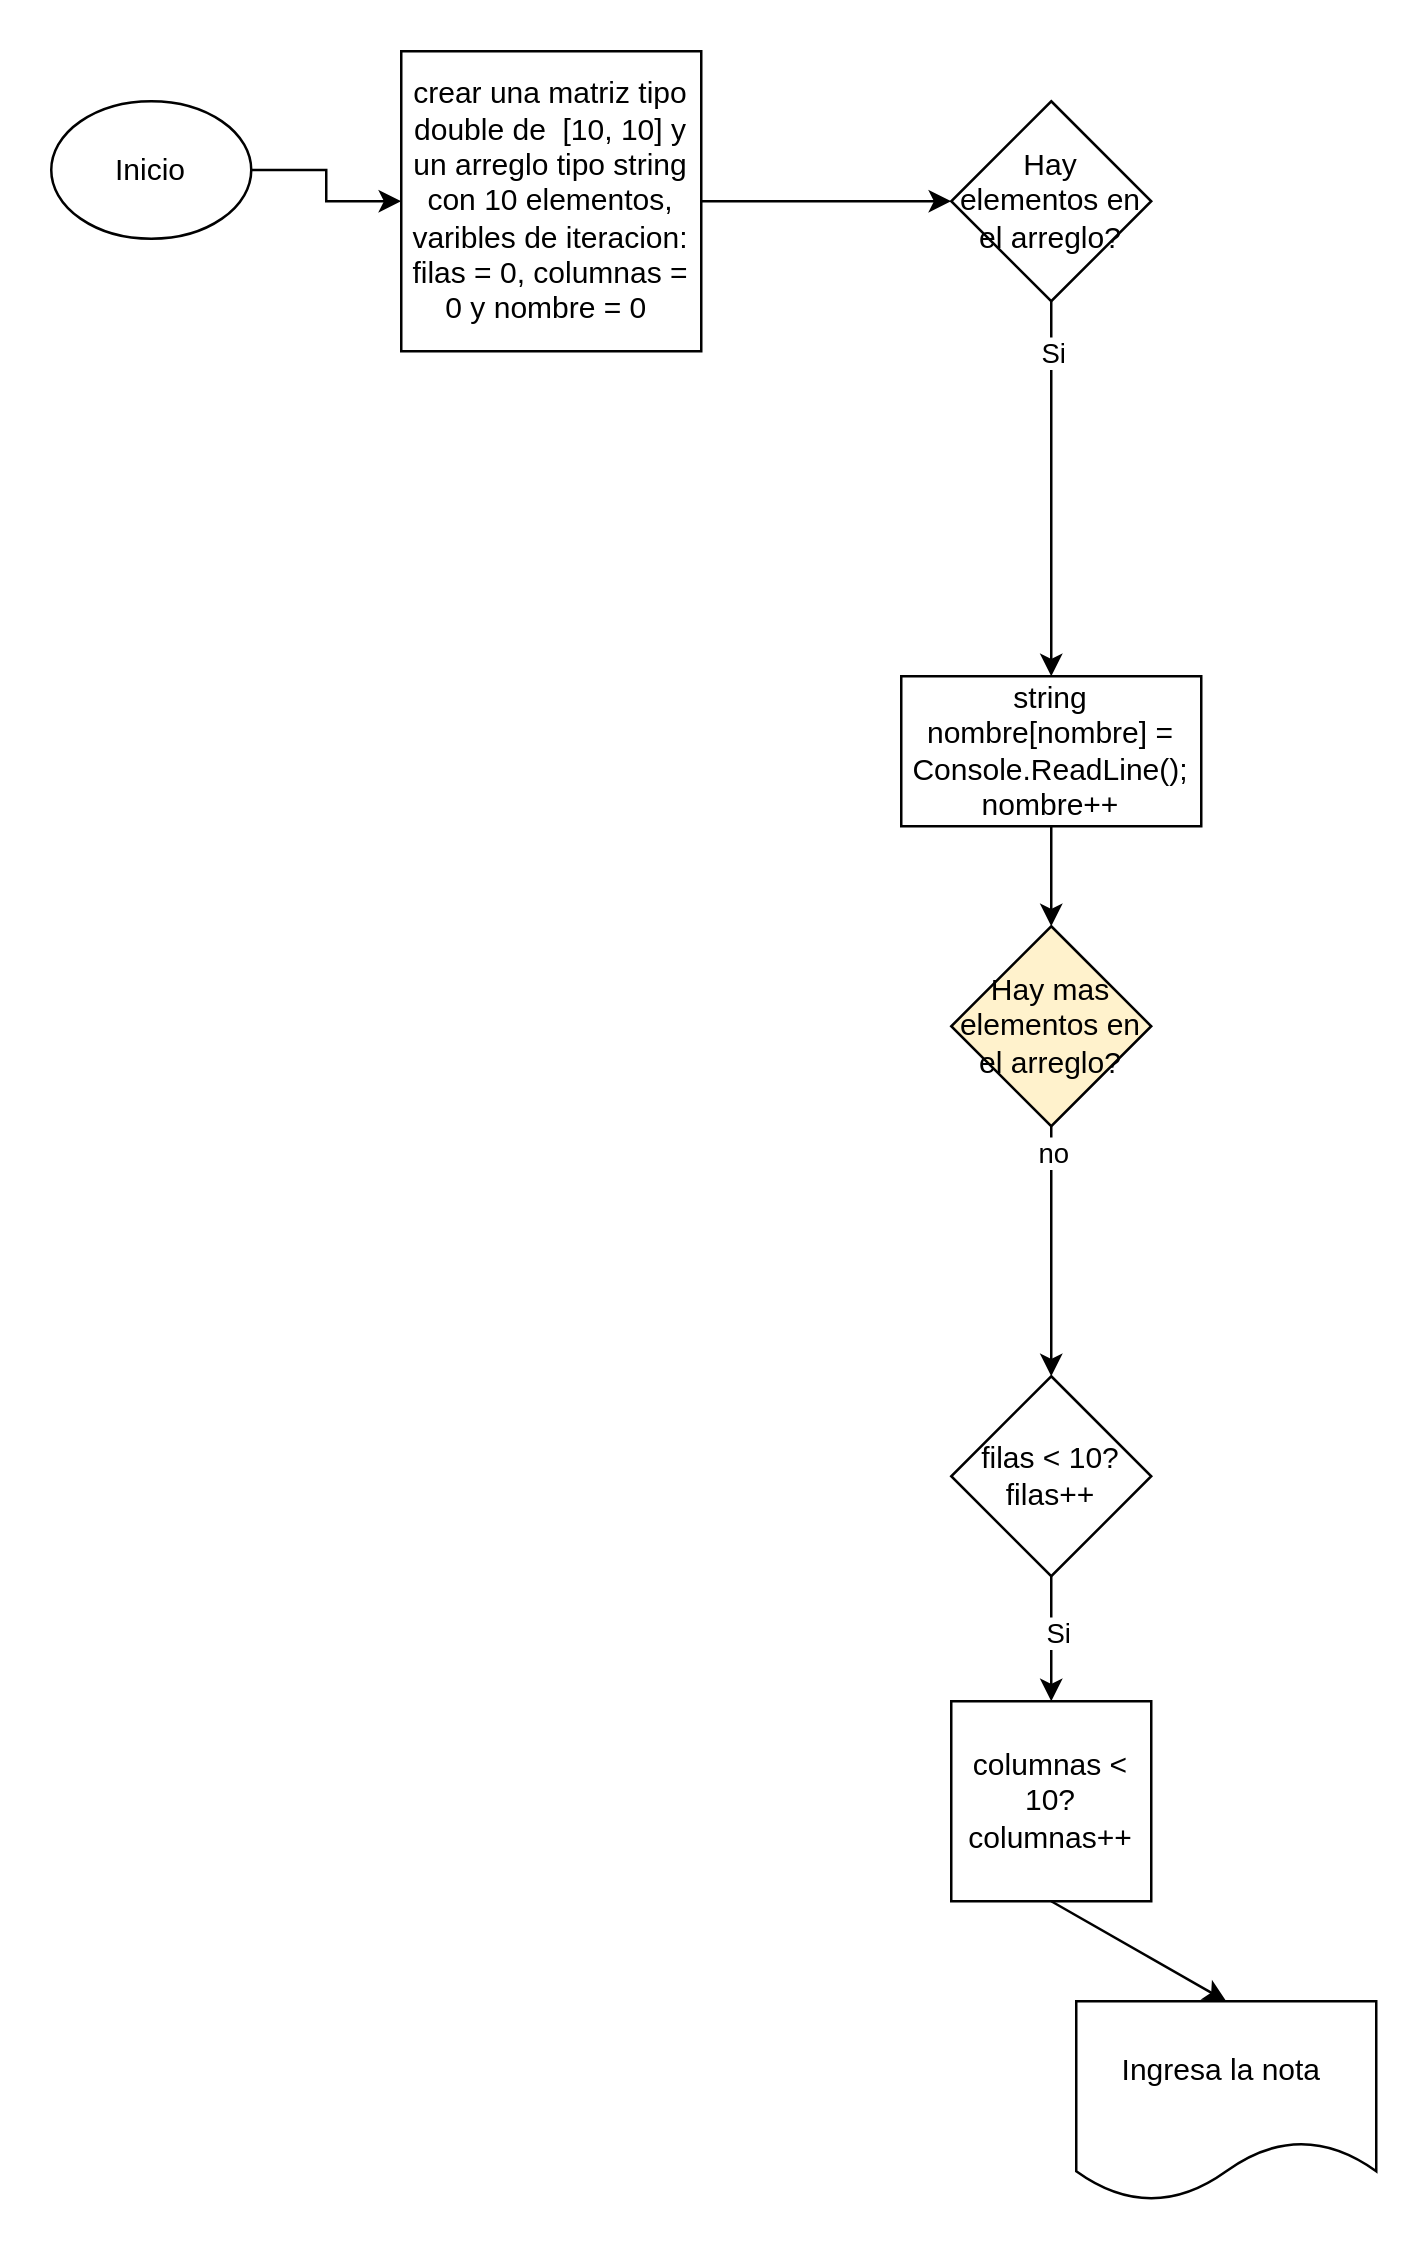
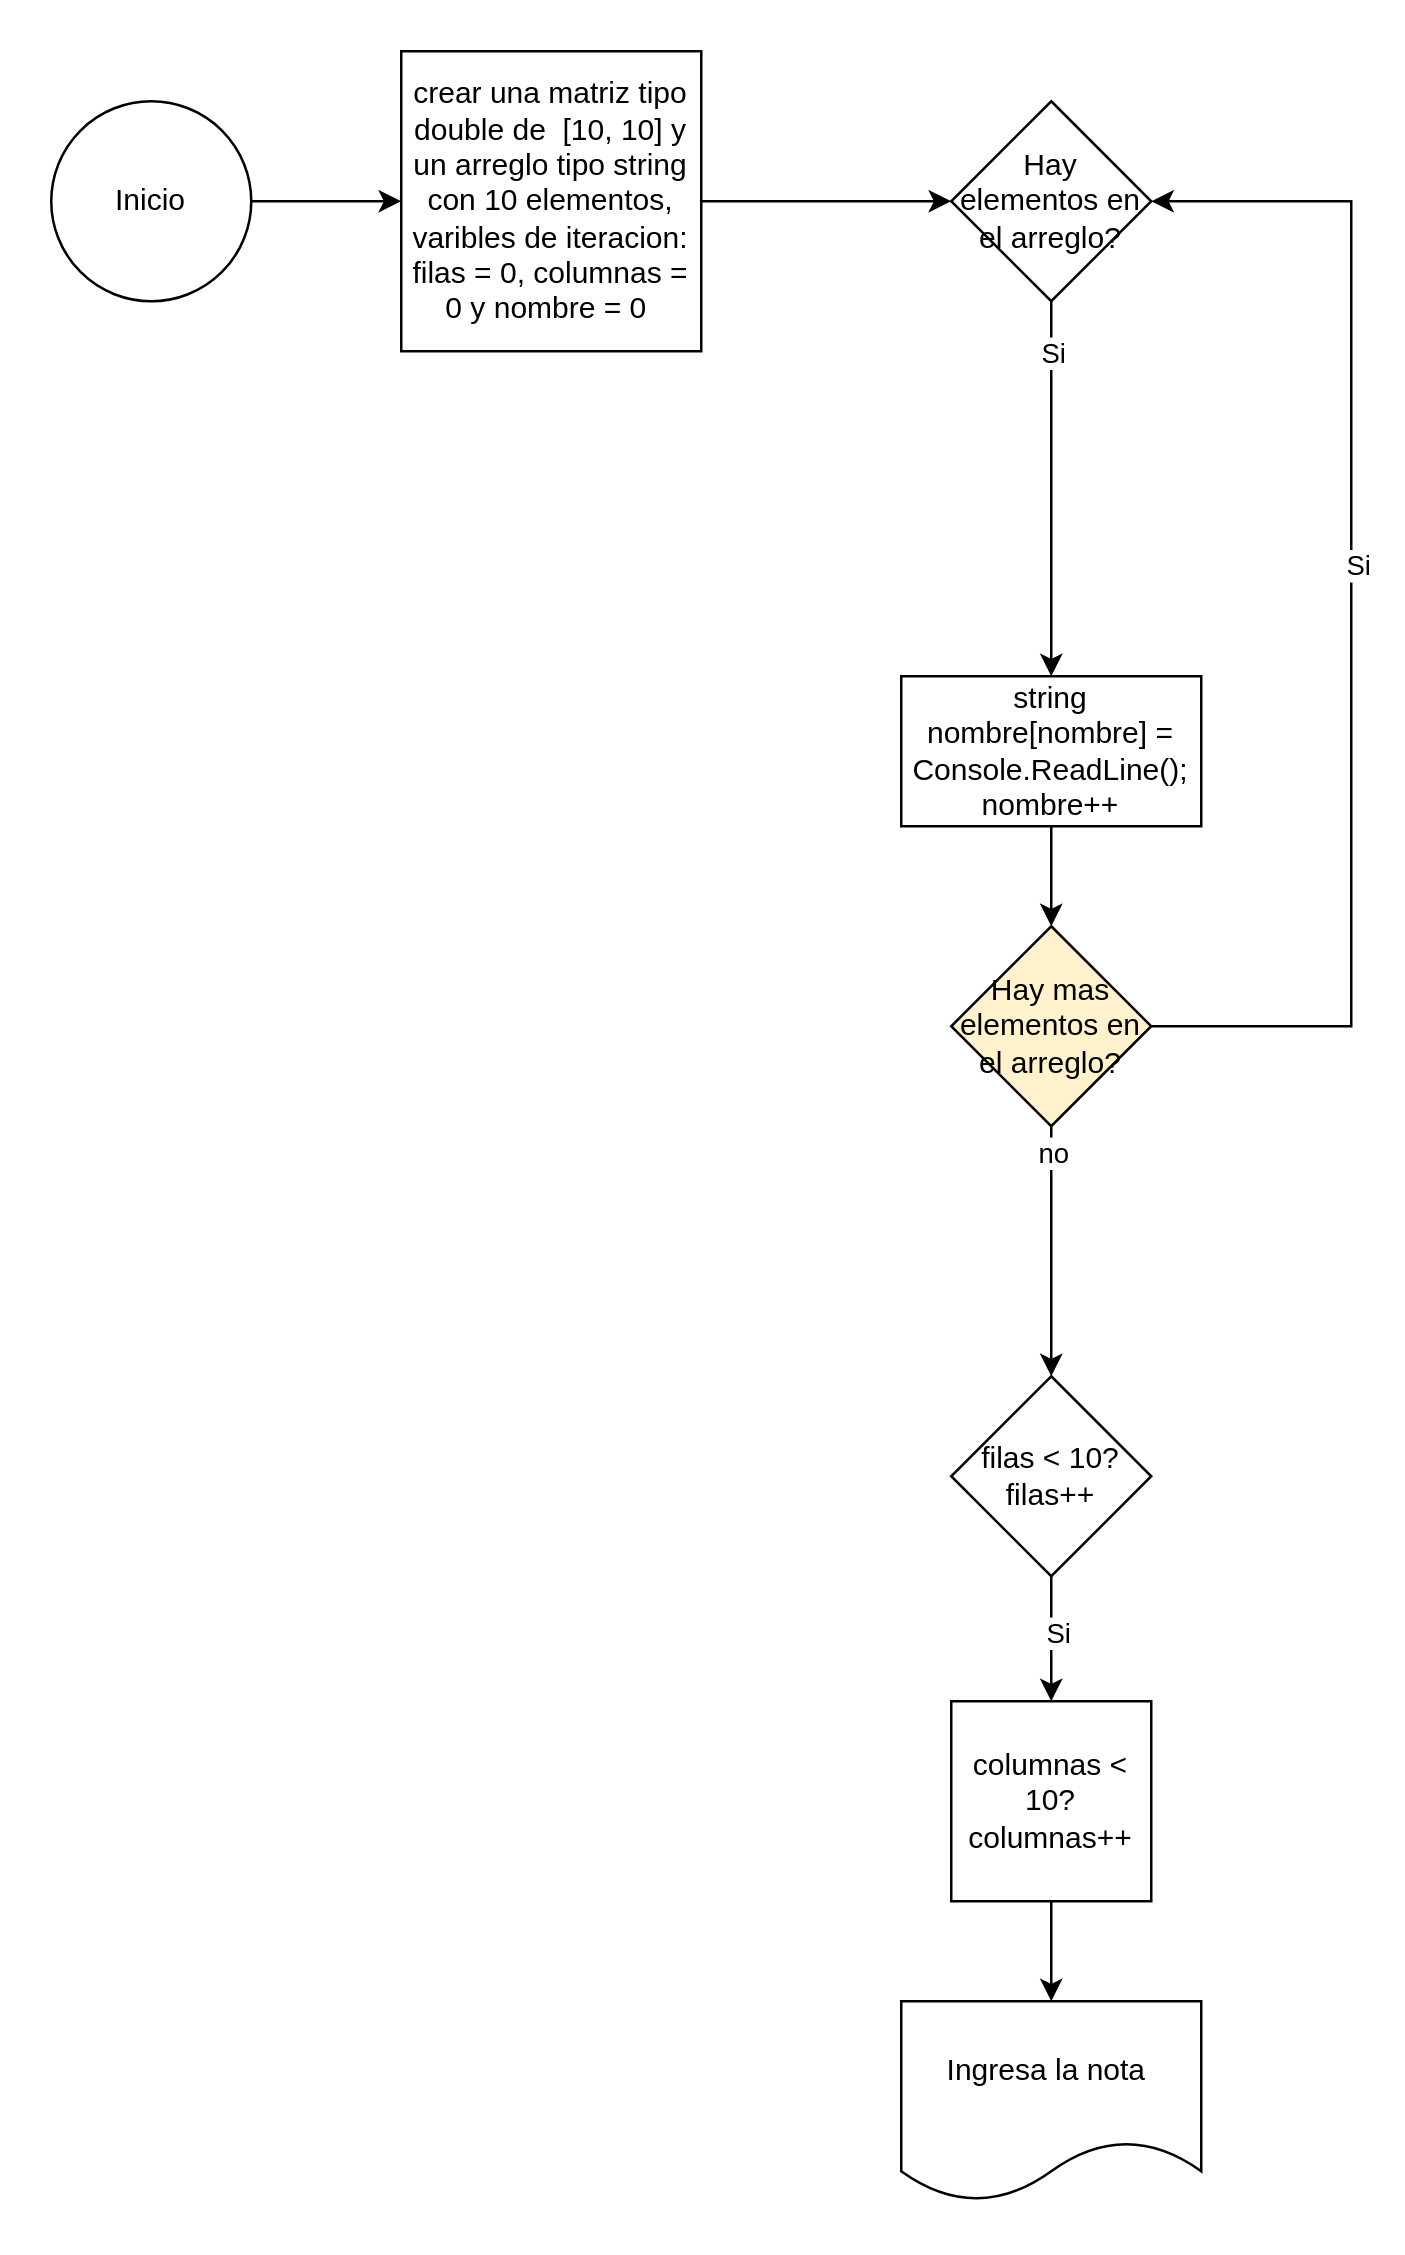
node "Inicio": size 200x138 -> 200x200
edge "Hay mas elementos en el arreglo?" -> "Hay elementos en el arreglo?": added, label "Si"
node "Ingresa la nota": moved (1226, 2101) -> (1051, 2101)
